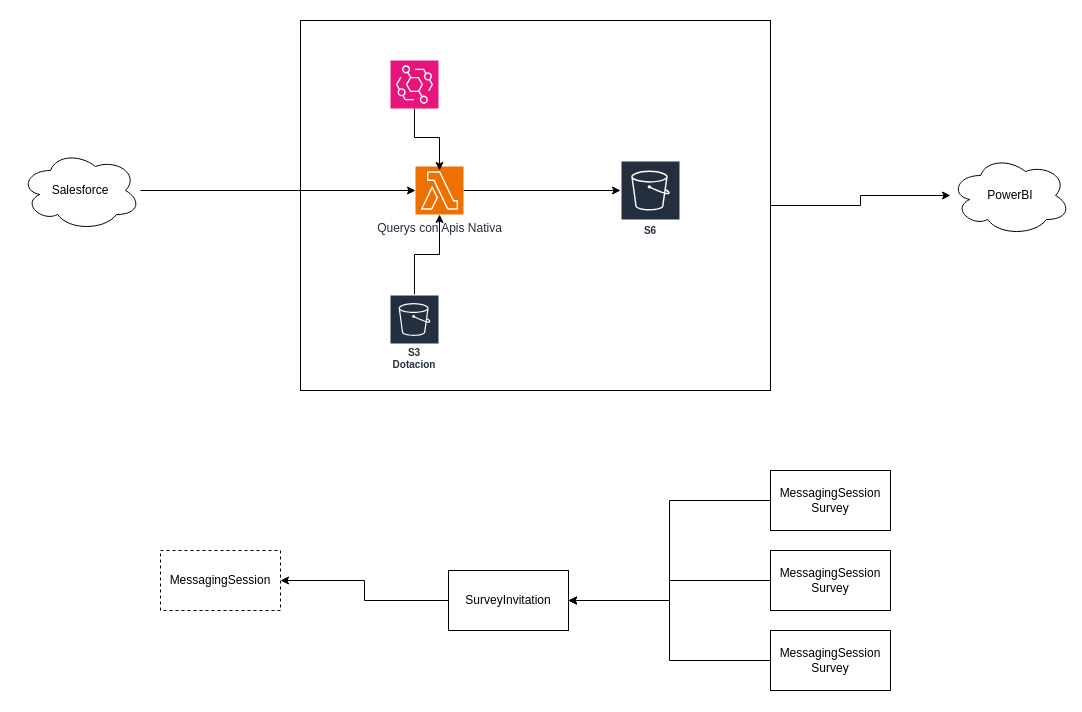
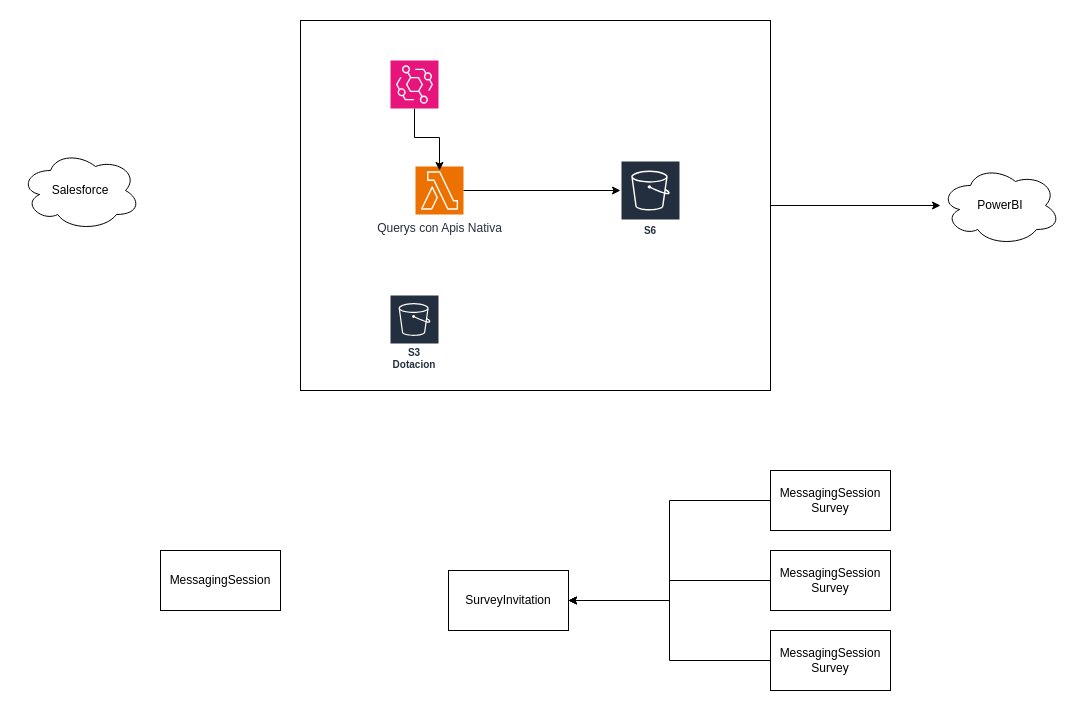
edge "Salesforce" -> "Querys con Apis Nativa": removed
node "PowerBI": moved (1011, 196) -> (1001, 206)
edge "S3 Dotacion" -> "Querys con Apis Nativa": removed
node "MessagingSession": style dashed -> solid
edge "SurveyInvitation" -> "MessagingSession": removed
